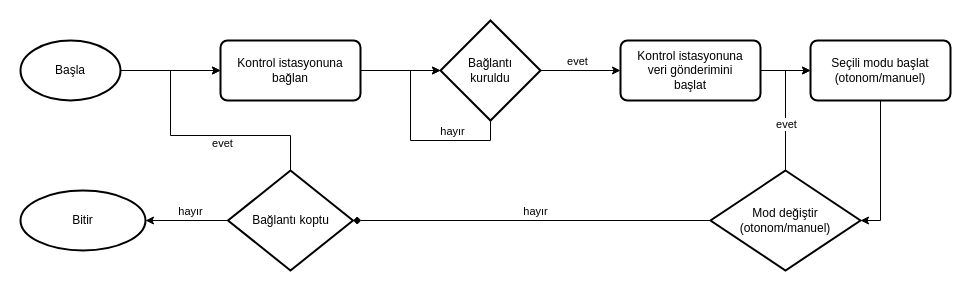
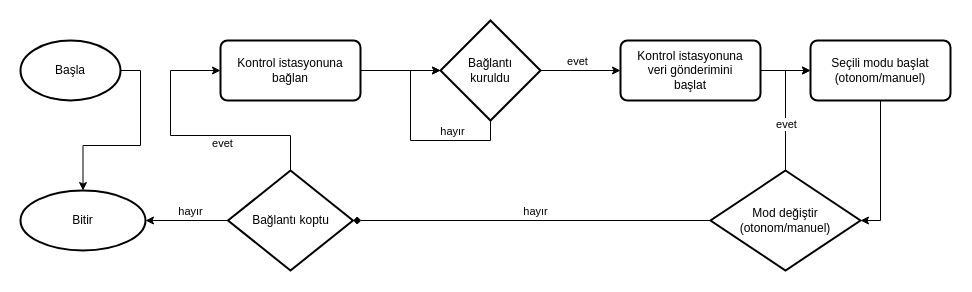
edge "Başla" -> "Kontrol istasyonuna bağlan": now "Başla" -> "Bitir"
